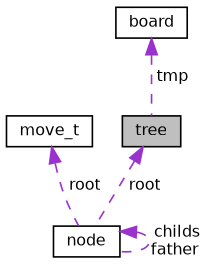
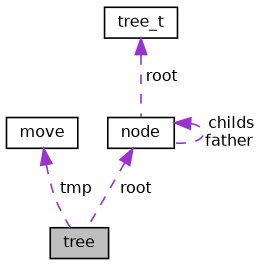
node "board": label "board" -> "move"
node "move_t": label "move_t" -> "tree_t"
edge "node" -> "tree": reversed
